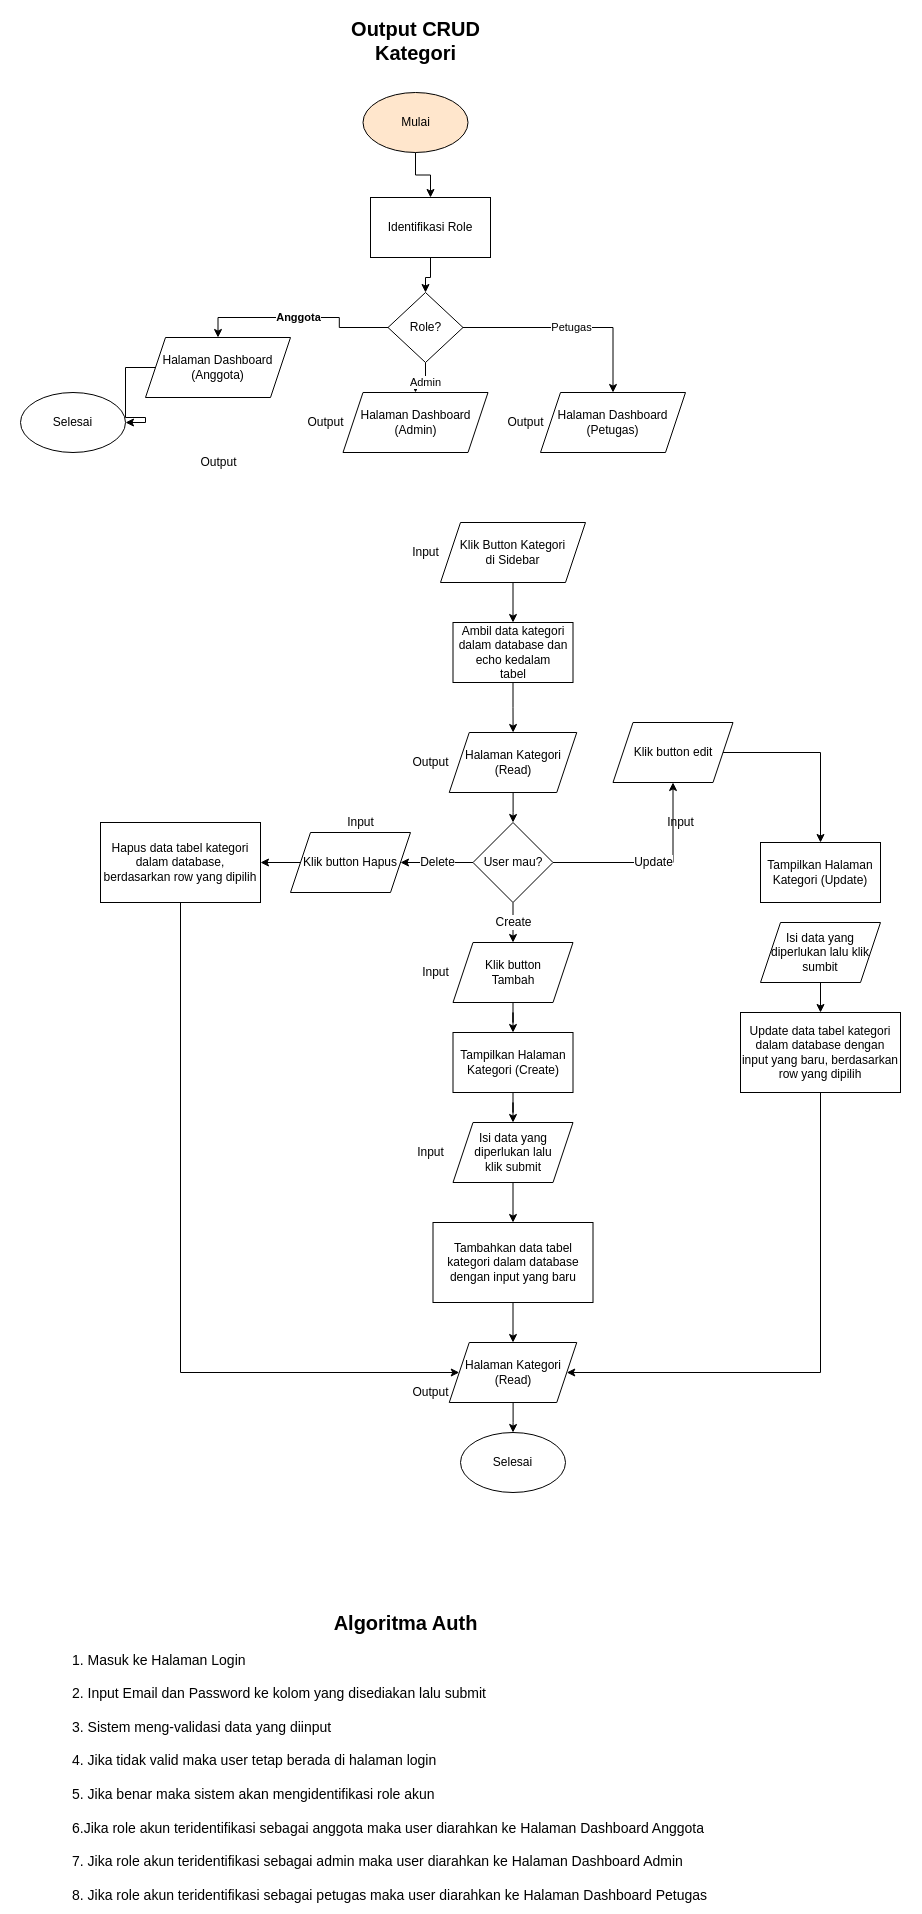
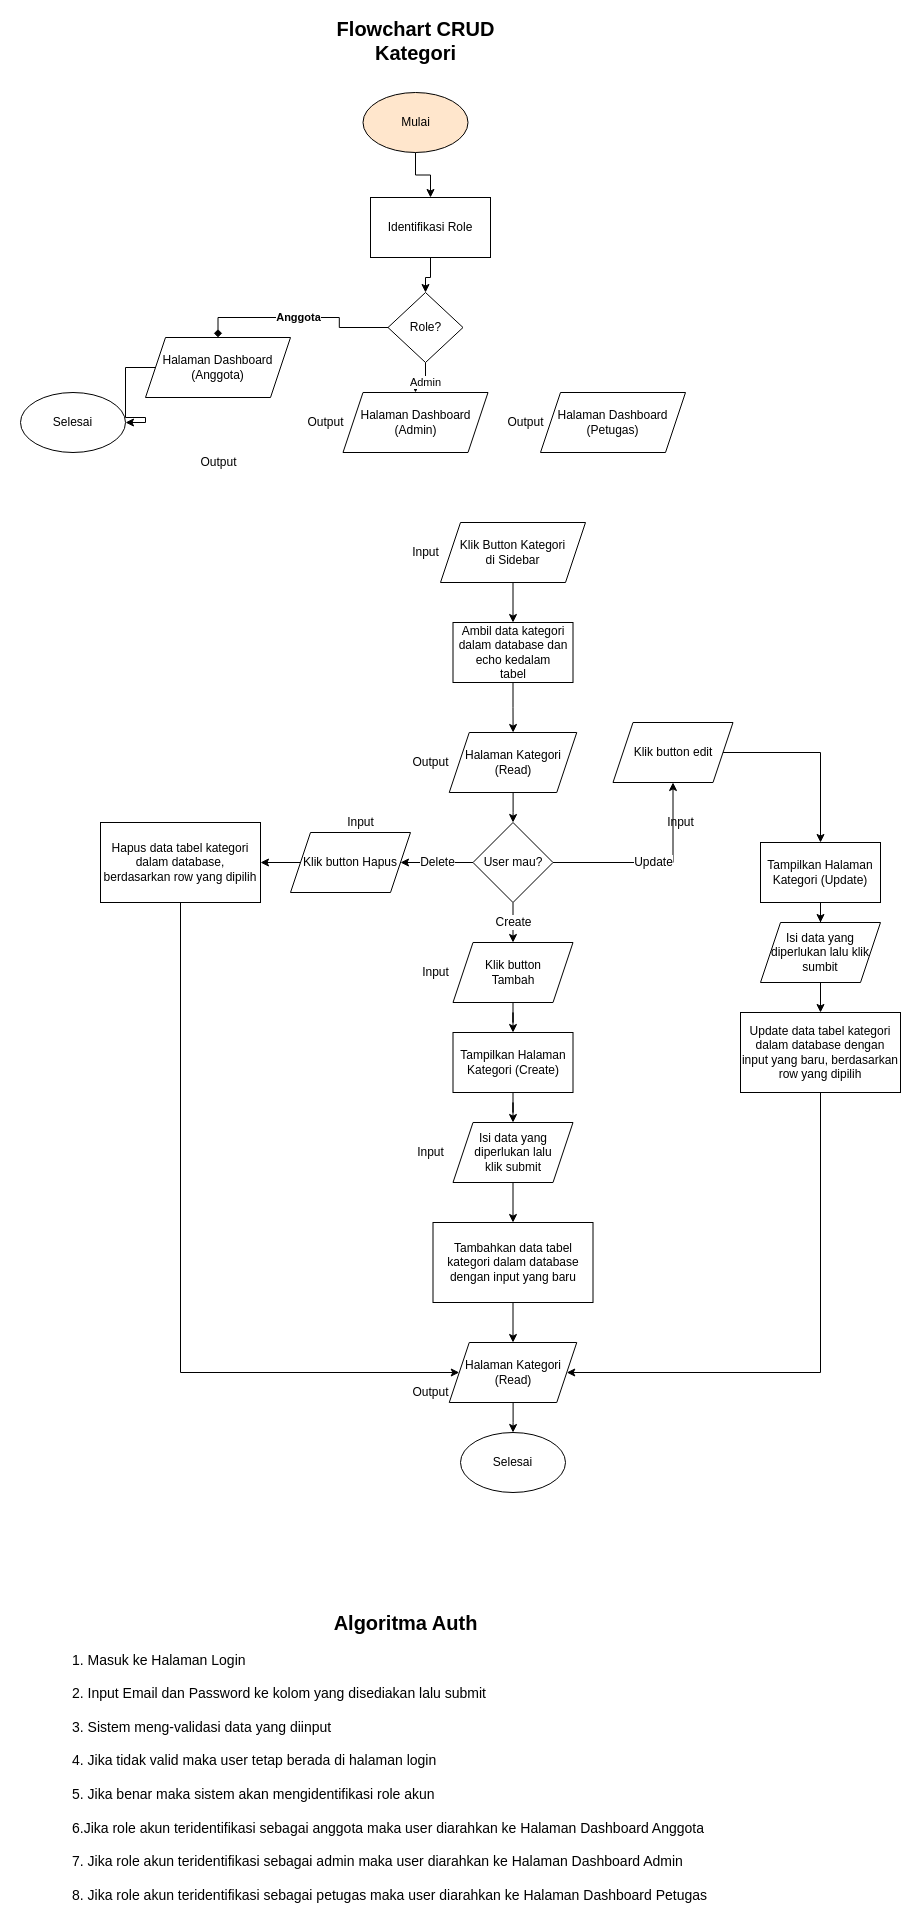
node "Output CRUD Kategori": label "Output CRUD Kategori" -> "Flowchart CRUD Kategori"
edge "Role?" -> "Halaman Dashboard (Petugas)": removed, label "Petugas"
edge "Role?" -> "Halaman Dashboard (Anggota)": arrowhead classic -> diamond
edge "Tampilkan Halaman Kategori (Update)" -> "Isi data yang diperlukan lalu klik sumbit": added
